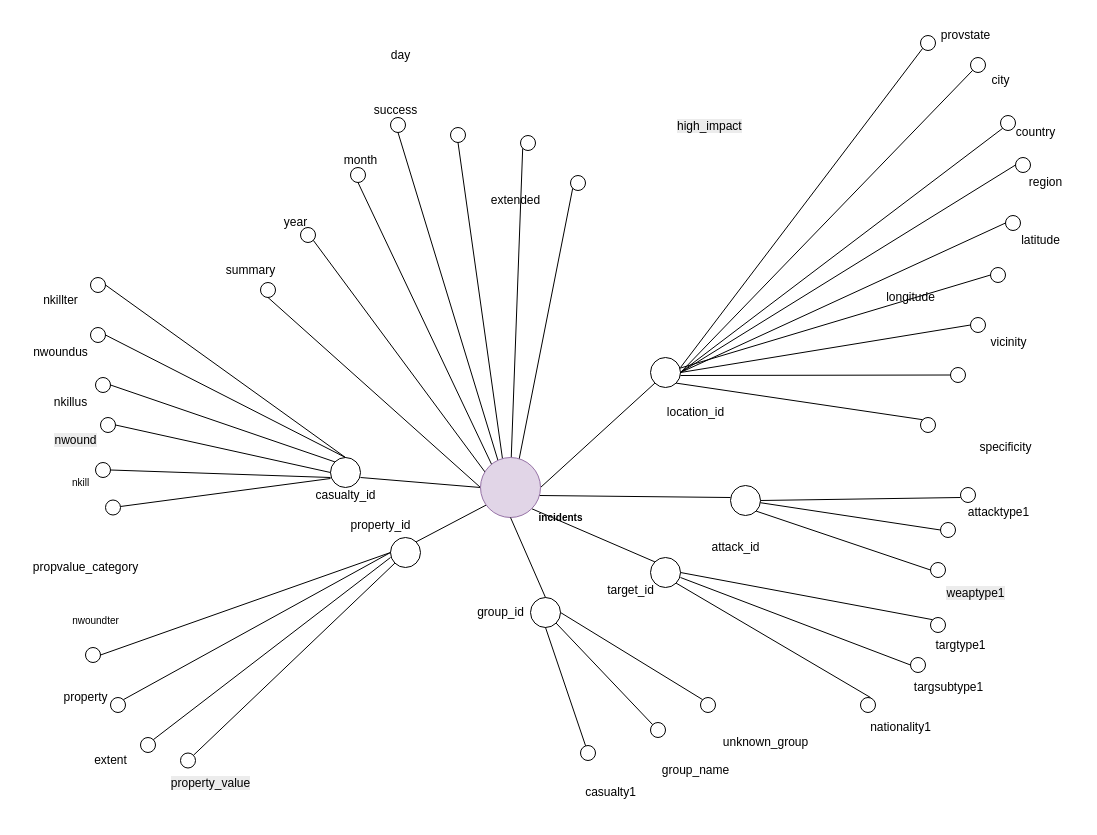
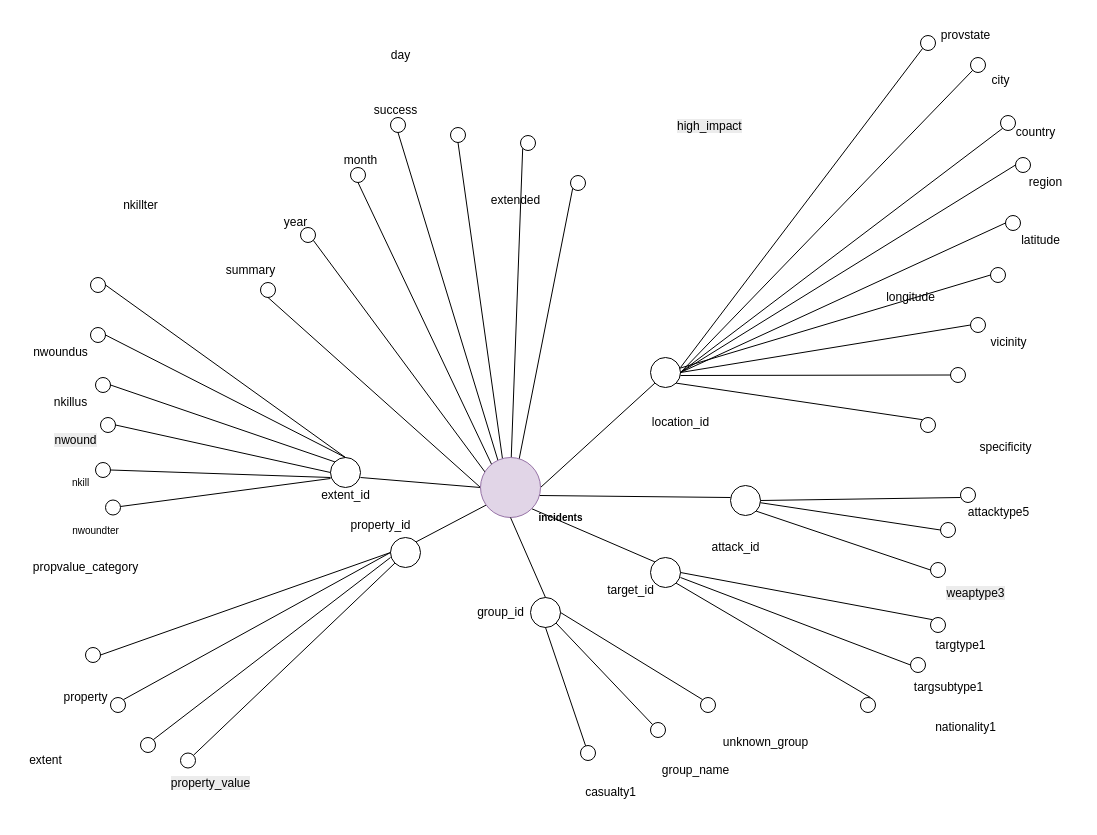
node "nkillter": moved (61, 301) -> (141, 206)
node "location_id": moved (696, 413) -> (681, 423)
node "casualty_id": label "casualty_id" -> "extent_id"
node "attacktype1": label "attacktype1" -> "attacktype5"
node "weaptype1": label "weaptype1" -> "weaptype3"
node "nwoundter": moved (96, 620) -> (96, 530)
node "nationality1": moved (901, 728) -> (966, 728)
node "extent": moved (111, 761) -> (46, 761)
